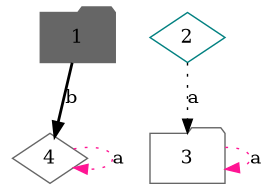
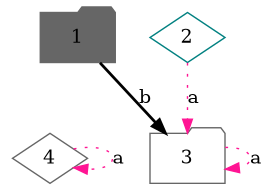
edge "2" -> "3": color black -> deeppink
edge "1" -> "4": now "1" -> "3"
